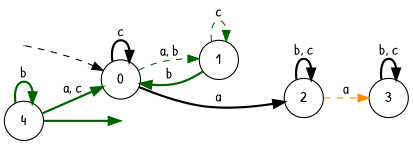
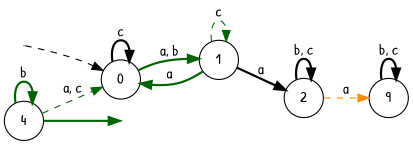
edge "0" -> "1": style dashed -> bold
edge "1" -> "0": label "b" -> "a"
node "3": label "3" -> "9"
edge "4" -> "0": style bold -> dashed
edge "0" -> "2": now "1" -> "2"
